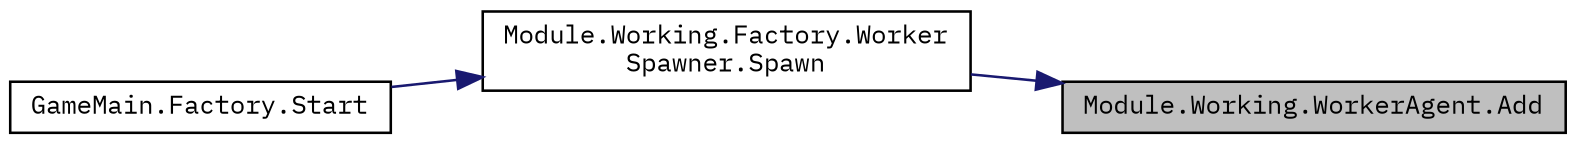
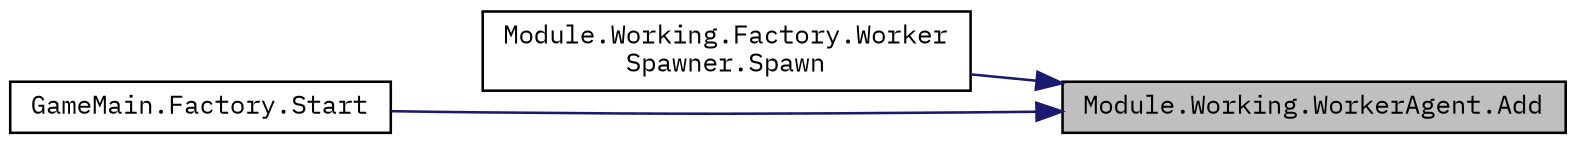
edge "GameMain.Factory.Start" -> "Module.Working.Factory.Worker Spawner.Spawn": now "GameMain.Factory.Start" -> "Module.Working.WorkerAgent.Add"
